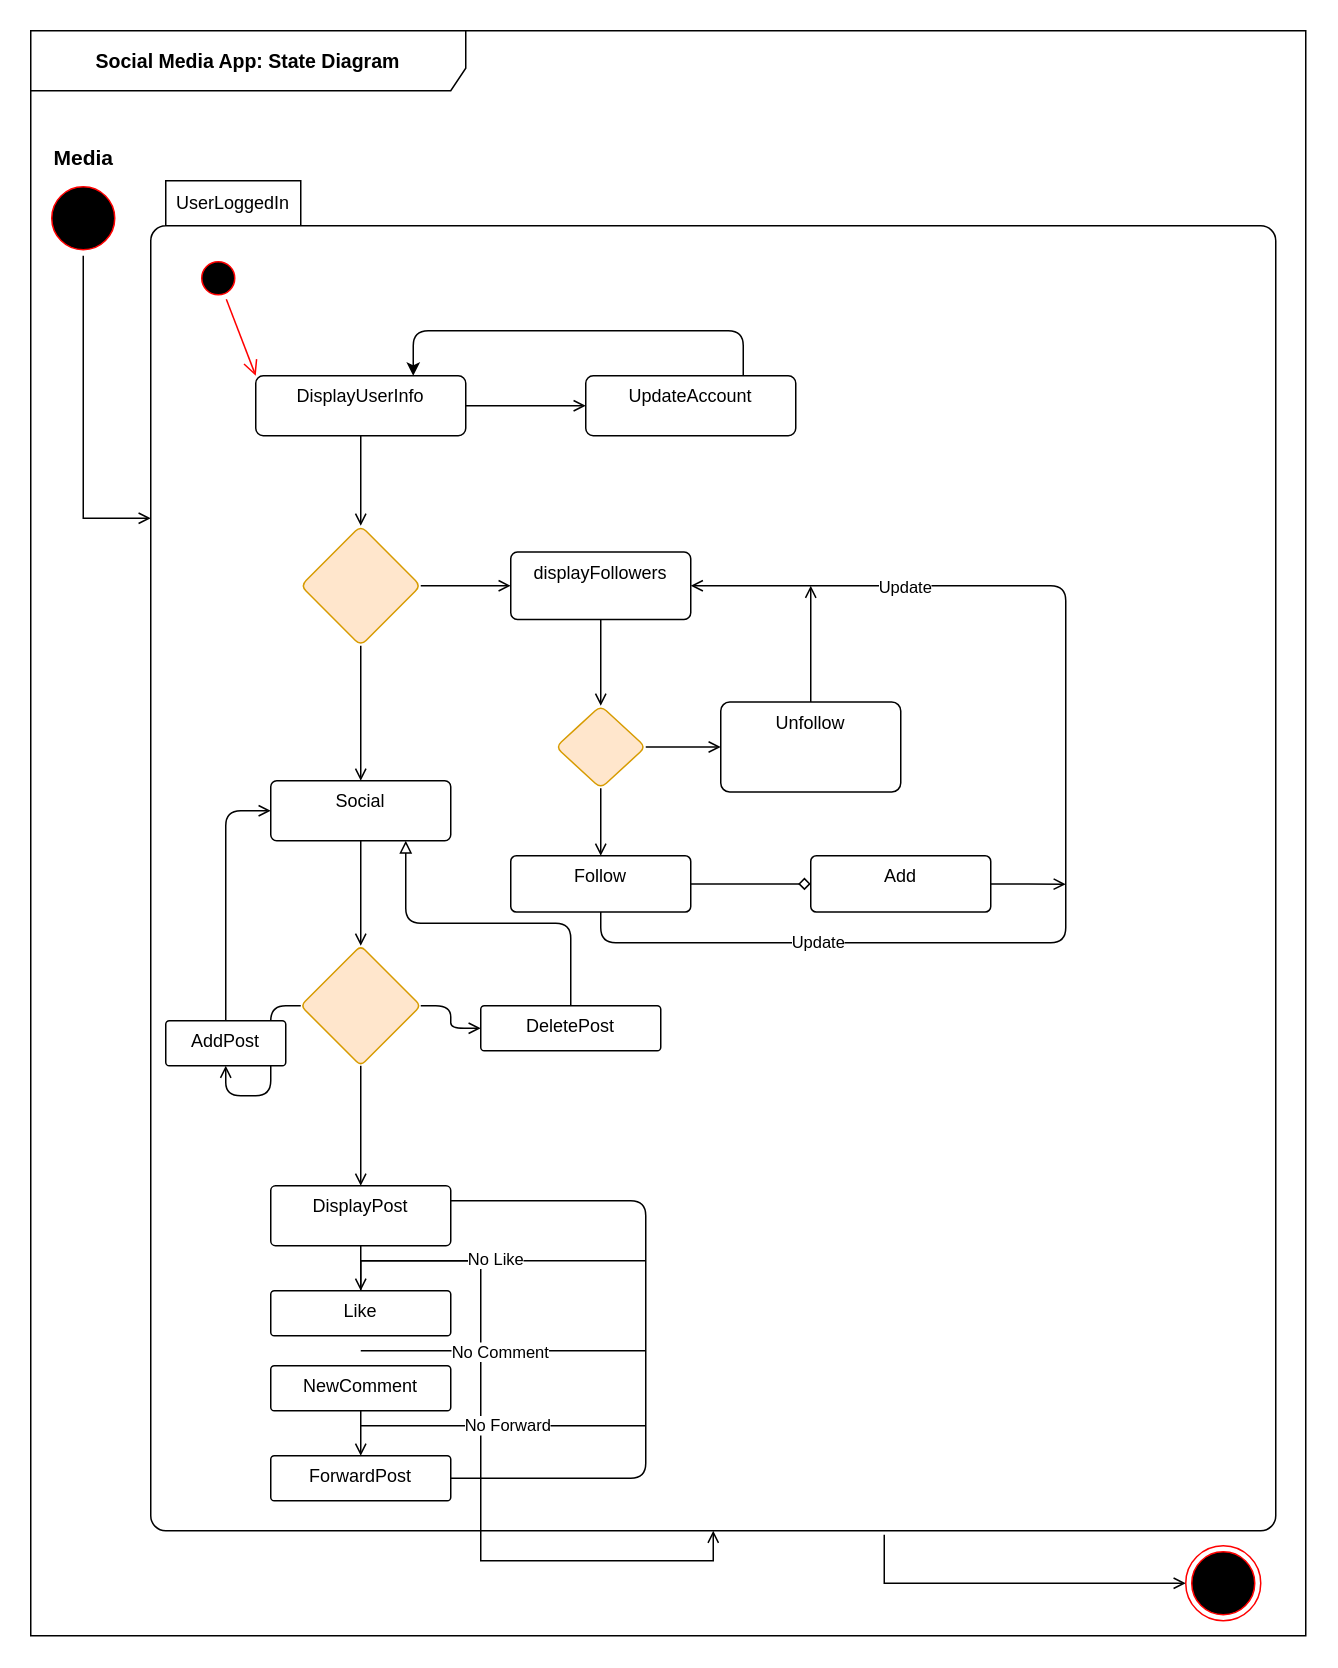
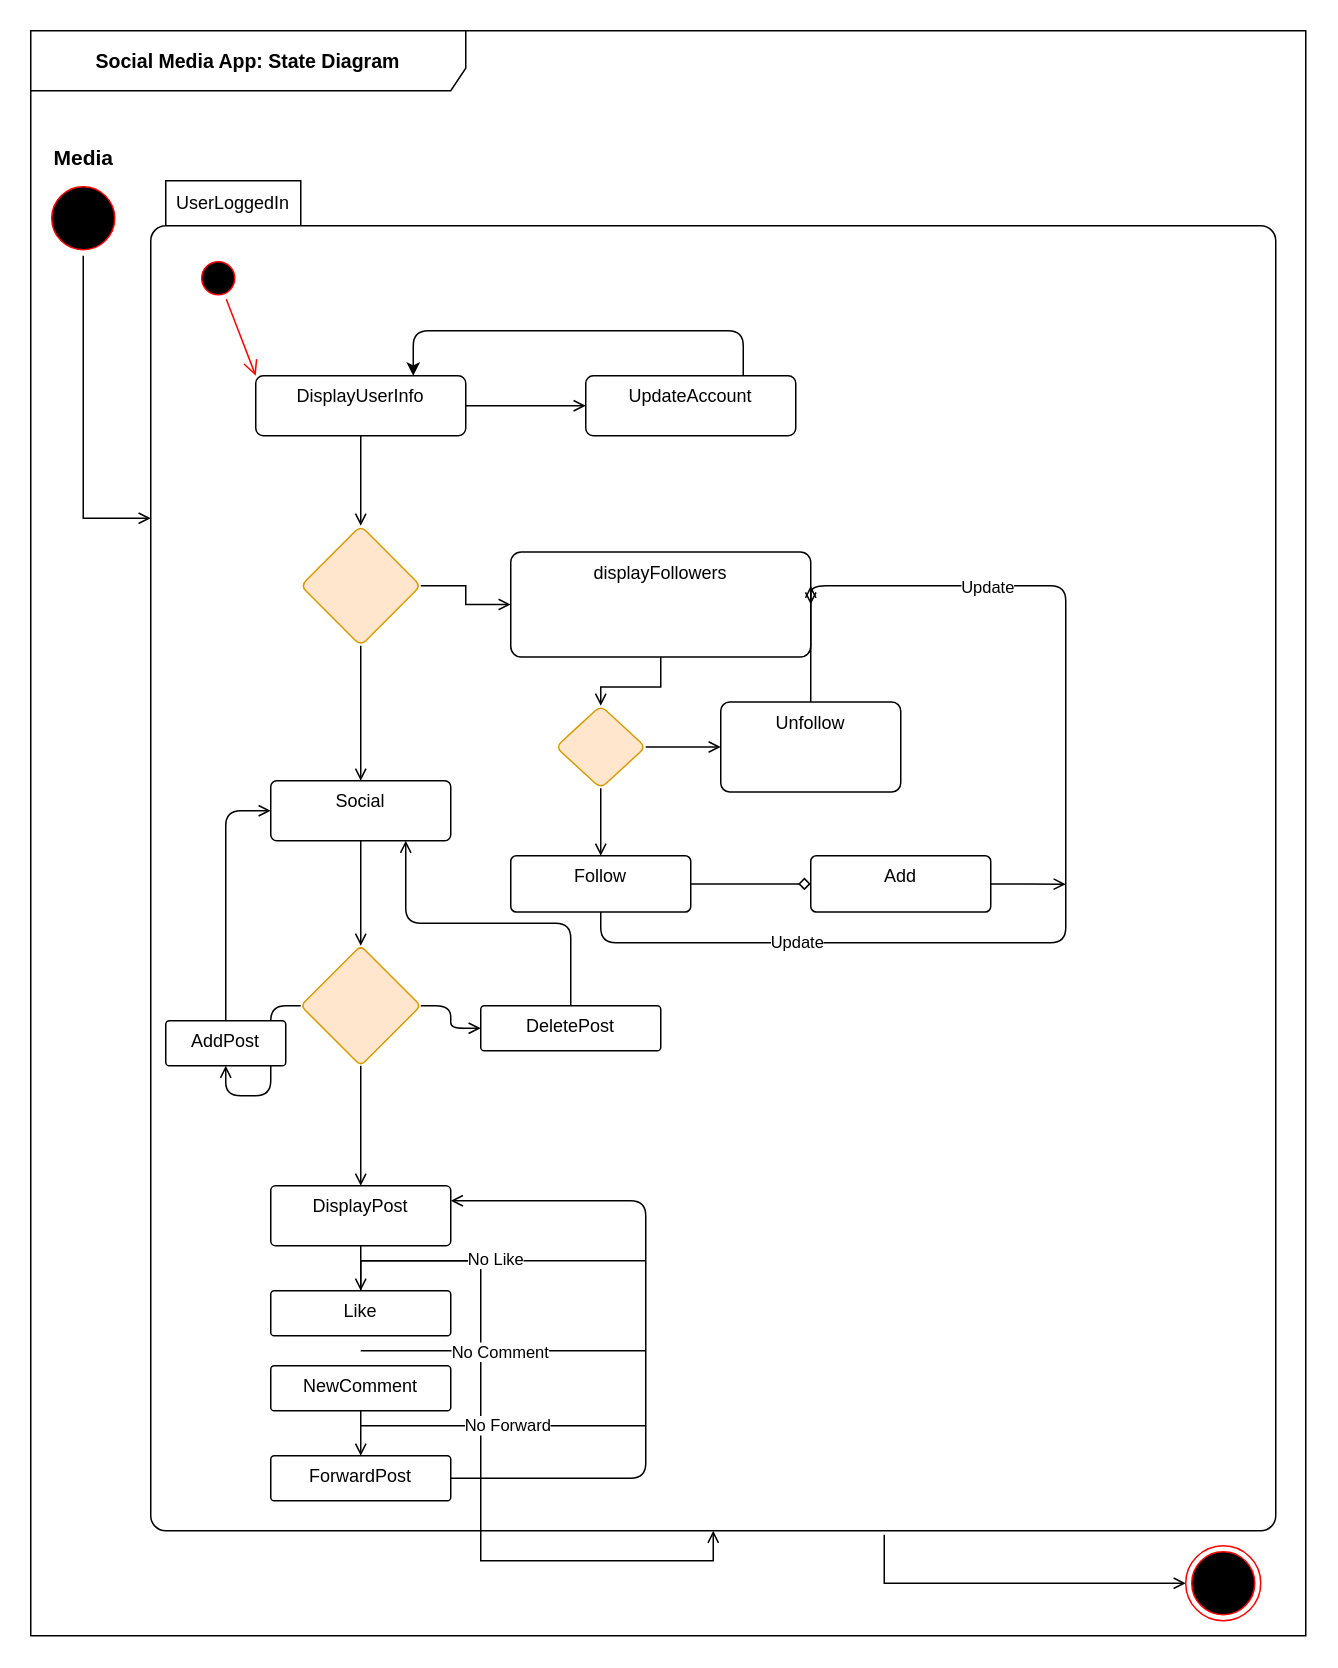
node "displayFollowers": size 180x68 -> 300x105
edge "DeletePost" -> "Social": arrowhead block -> open
edge "DisplayPost" -- "ForwardPost": arrowhead none -> open
